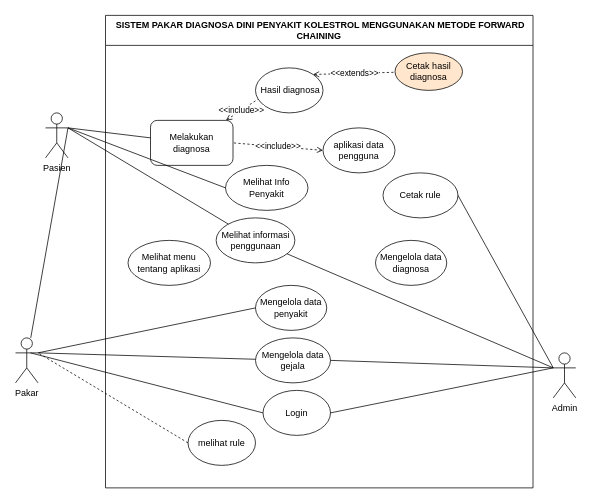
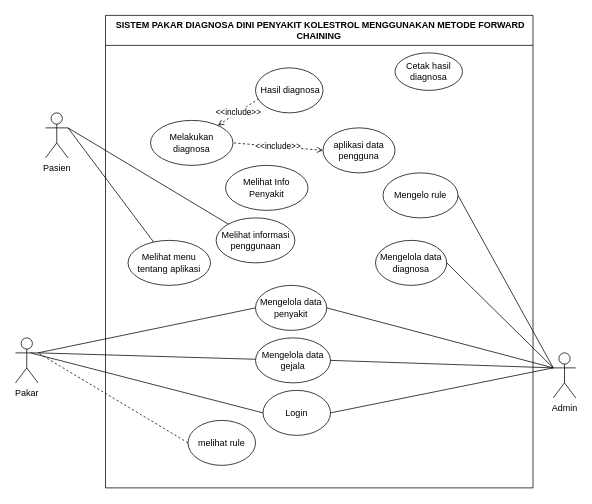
node "Cetak hasil diagnosa": fillcolor #ffe6cc -> #ffffff
edge "Cetak hasil diagnosa" -> "Hasil diagnosa": removed, label "<<extends>>"
edge "Pasien" -- "Melakukan diagnosa": removed
node "Melakukan diagnosa": shape rounded rectangle -> ellipse
edge "Pasien" -- "Melihat Info Penyakit": removed
node "Cetak rule": label "Cetak rule" -> "Mengelo rule"
edge "Pasien" -- "Pakar": now "Pasien" -- "Melihat menu tentang aplikasi"
edge "Melihat informasi penggunaan" -- "Admin": now "Mengelola data penyakit" -- "Admin"
edge "Mengelola data diagnosa" -- "Admin": added
